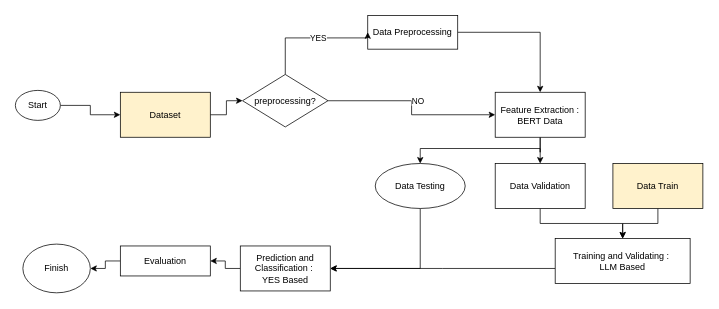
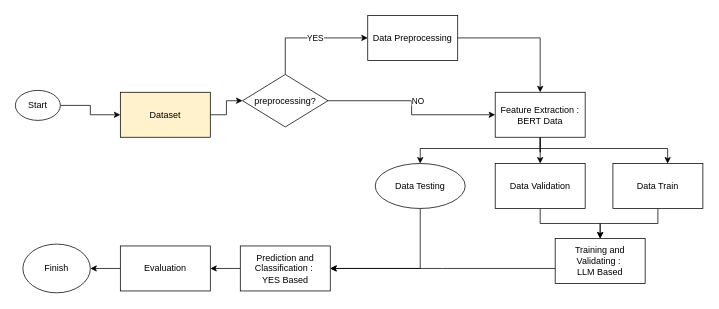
node "Data Preprocessing": size 90x34 -> 90x45
edge "Feature Extraction : BERT Data" -> "Data Train": added
node "Data Train": fillcolor #fff2cc -> #ffffff
node "Evaluation": size 90x30 -> 90x45
node "Training and Validating : LLM Based": size 135x45 -> 90x45
